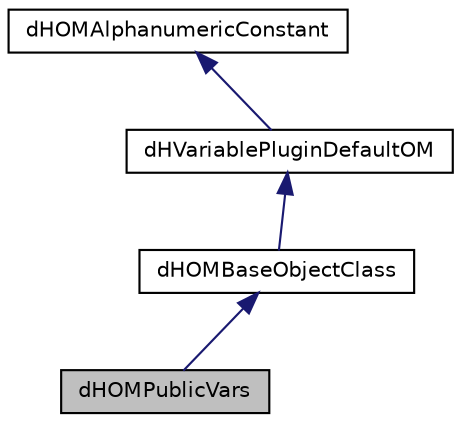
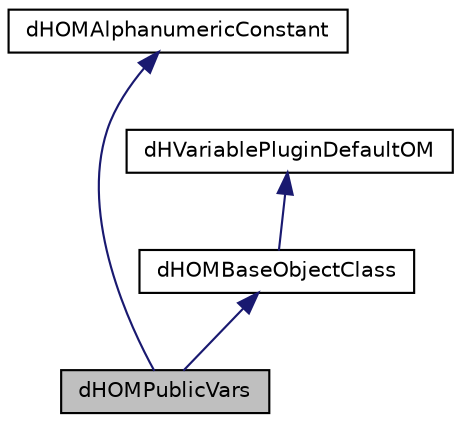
edge "dHVariablePluginDefaultOM" -> "dHOMAlphanumericConstant": now "dHOMPublicVars" -> "dHOMAlphanumericConstant"
